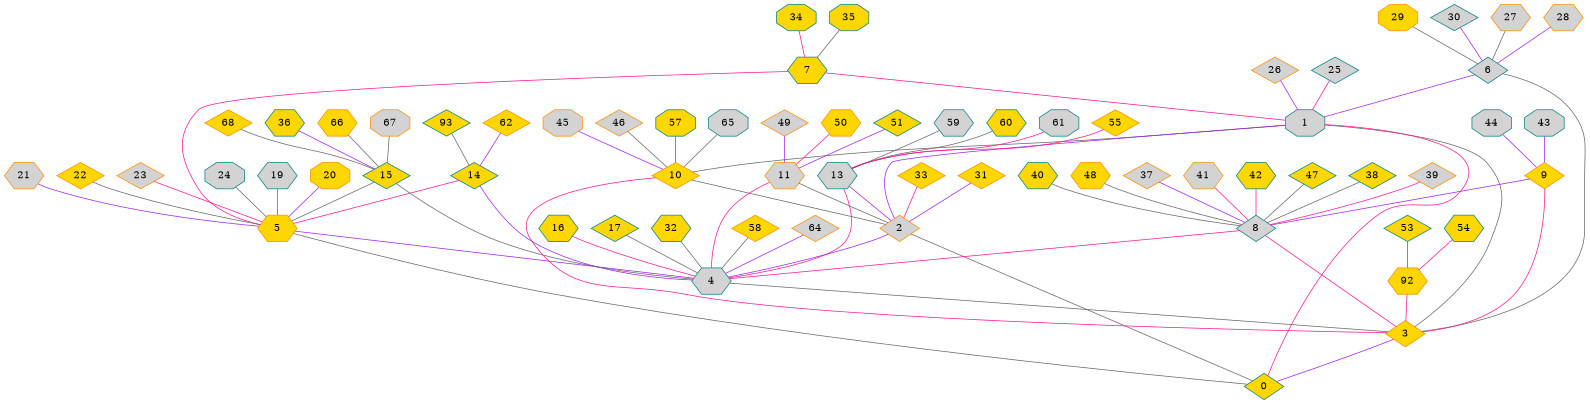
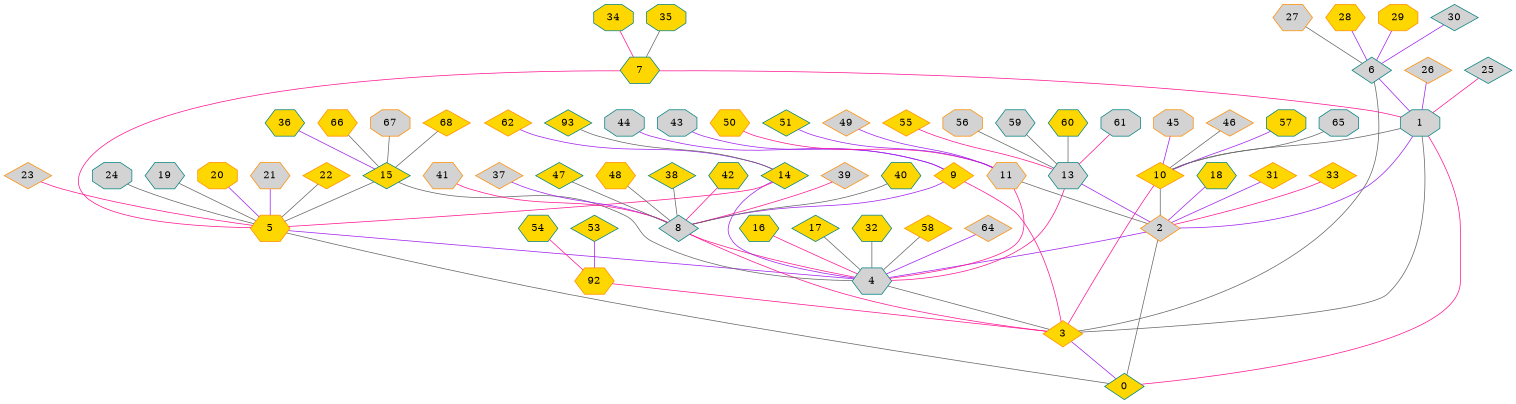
node "28": fillcolor lightgrey -> gold
edge "29" -- "6": color gray40 -> purple
node "56": added
node "18": added
